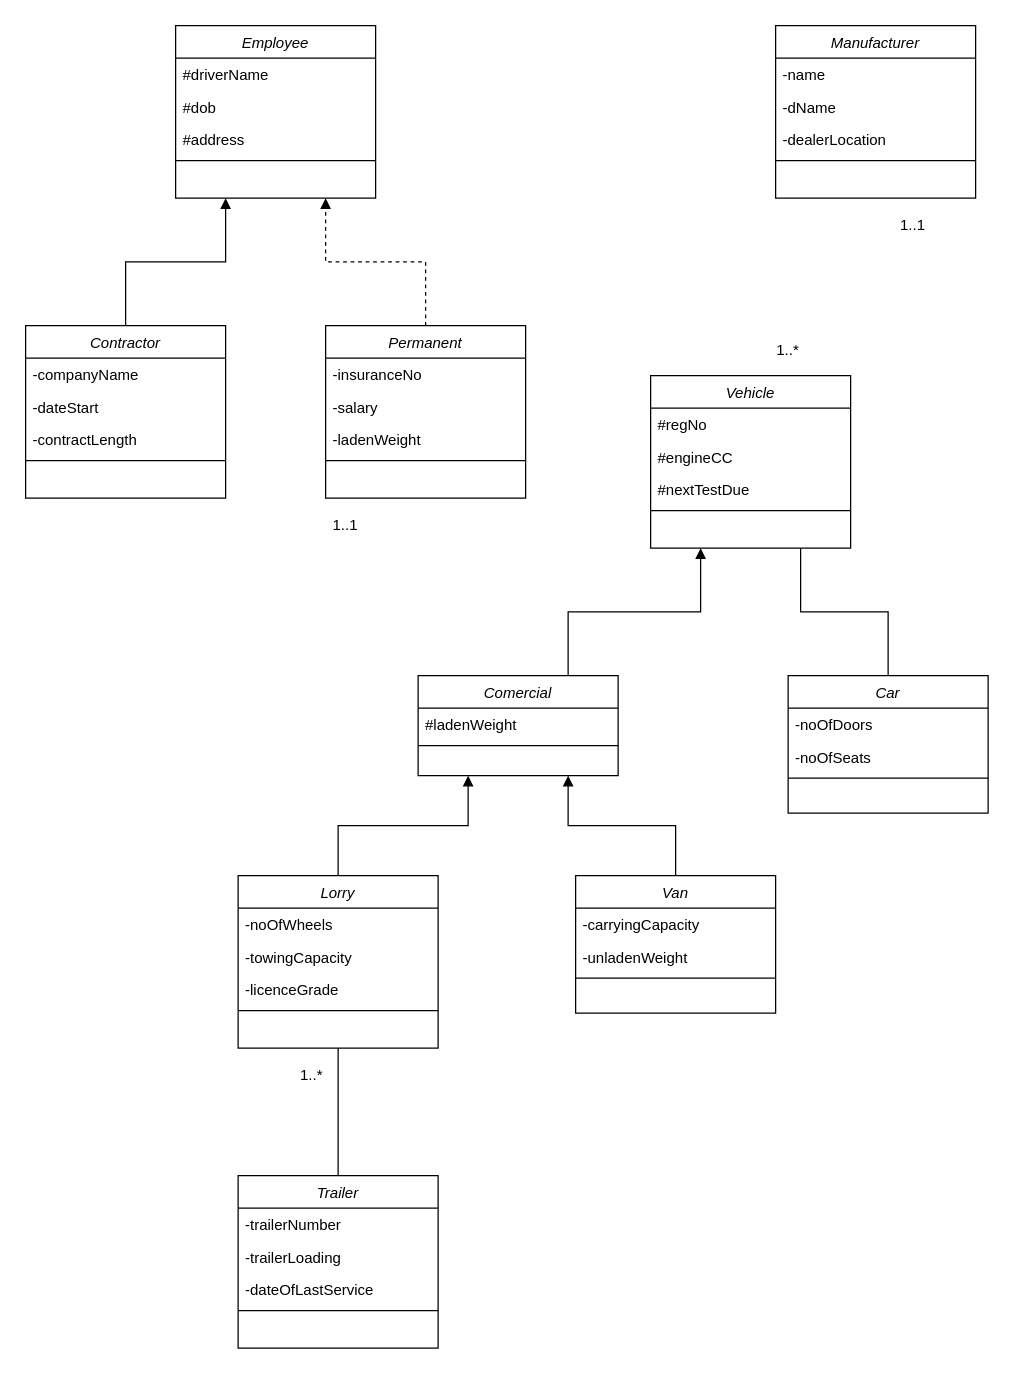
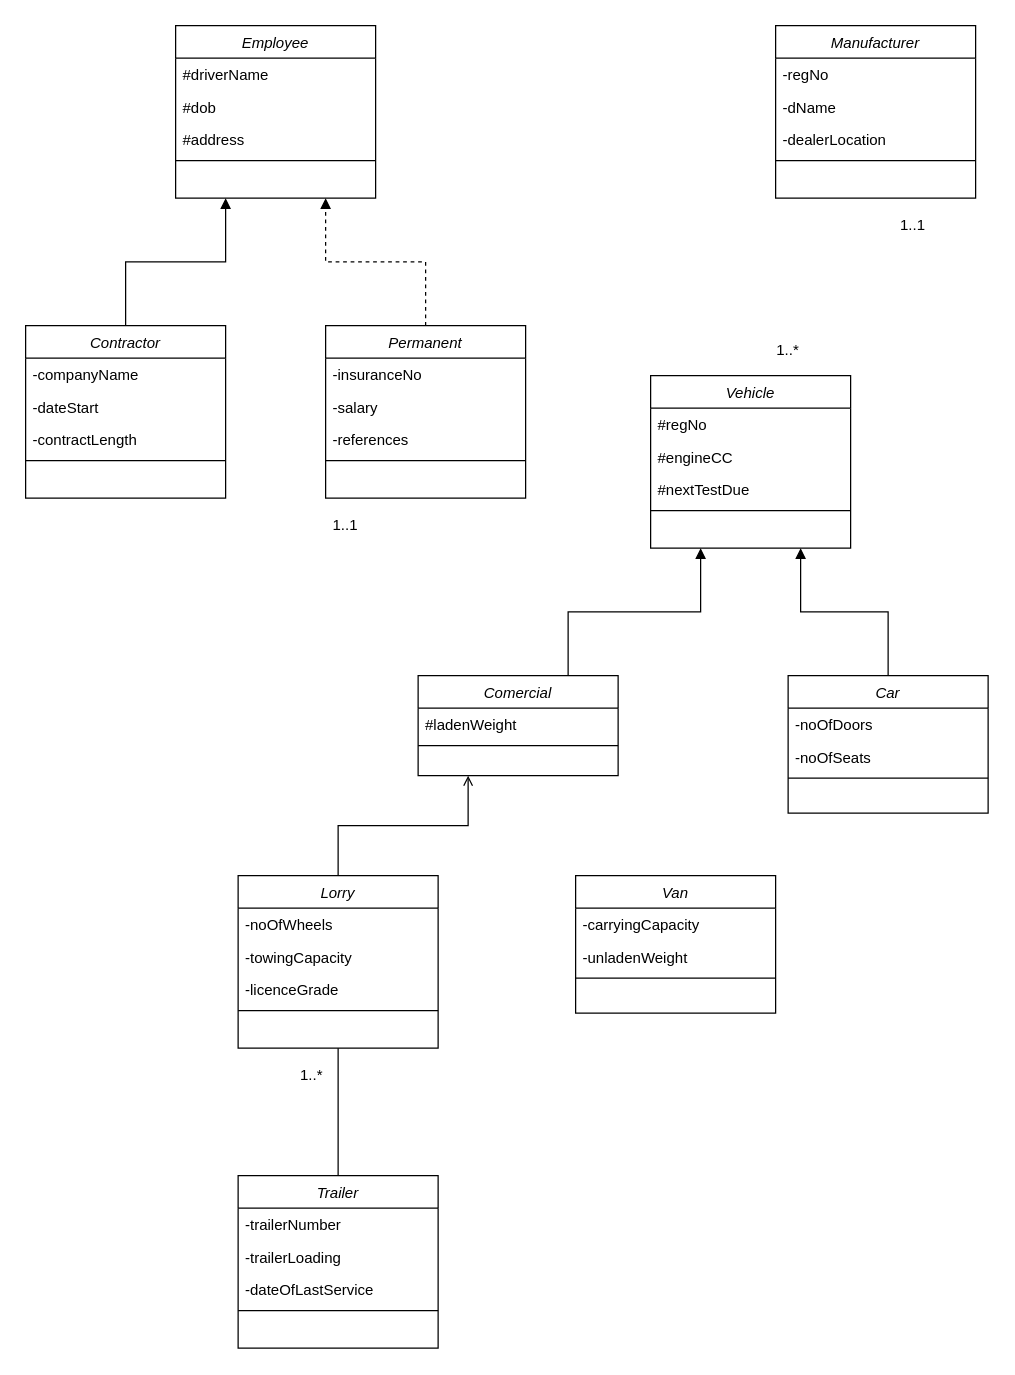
node "-name": label "-name" -> "-regNo"
node "-ladenWeight": label "-ladenWeight" -> "-references"
edge "Vehicle" -- "Car": arrowhead none -> block
edge "Lorry" -> "Comercial": arrowhead block -> open
edge "Van" -> "Comercial": removed
